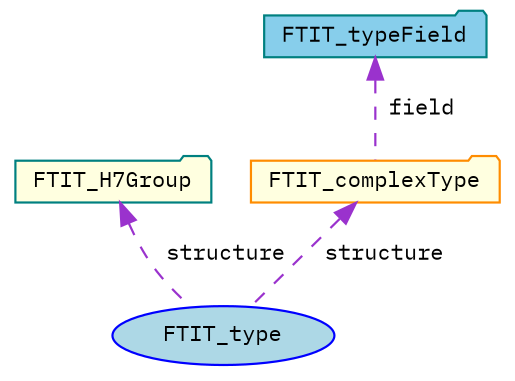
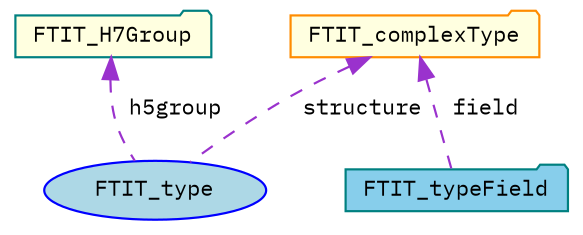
edge "FTIT_complexType" -> "FTIT_typeField": reversed
edge "FTIT_type" -> "FTIT_H7Group": label " structure" -> " h5group"
